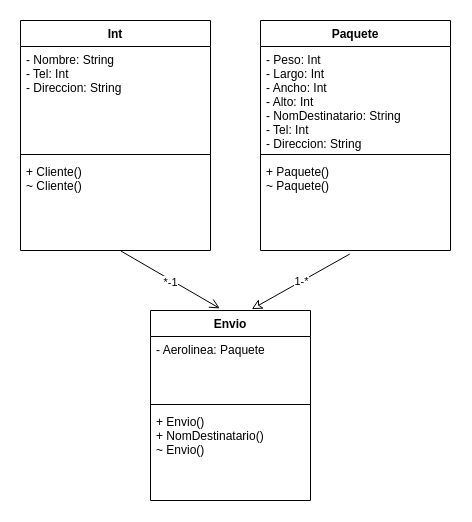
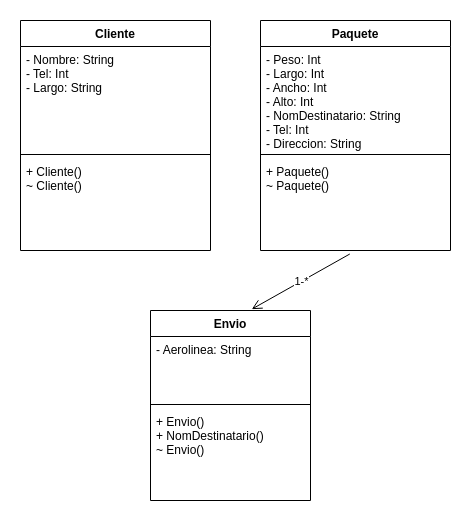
node "Int": label "Int" -> "Cliente"
node "- Nombre: String - Tel: Int - Direccion: String": label "- Nombre: String - Tel: Int - Direccion: String" -> "- Nombre: String - Tel: Int - Largo: String"
edge "+ Cliente() ~ Cliente()" -> "Envio": removed, label "*-1"
edge "+ Paquete() ~ Paquete()" -> "Envio": arrowhead classic -> open
node "- Aerolinea: Paquete": label "- Aerolinea: Paquete" -> "- Aerolinea: String"
